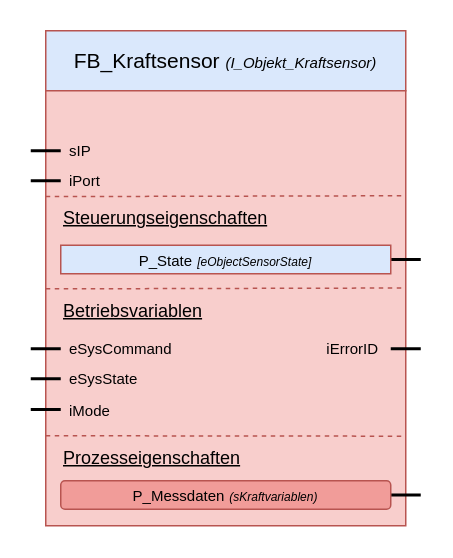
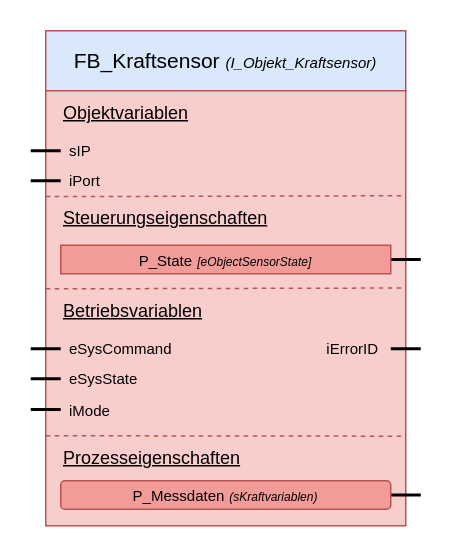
node "Objektvariablen": added
node "P_State [eObjectSensorState]": fillcolor #dae8fc -> #f19c99
